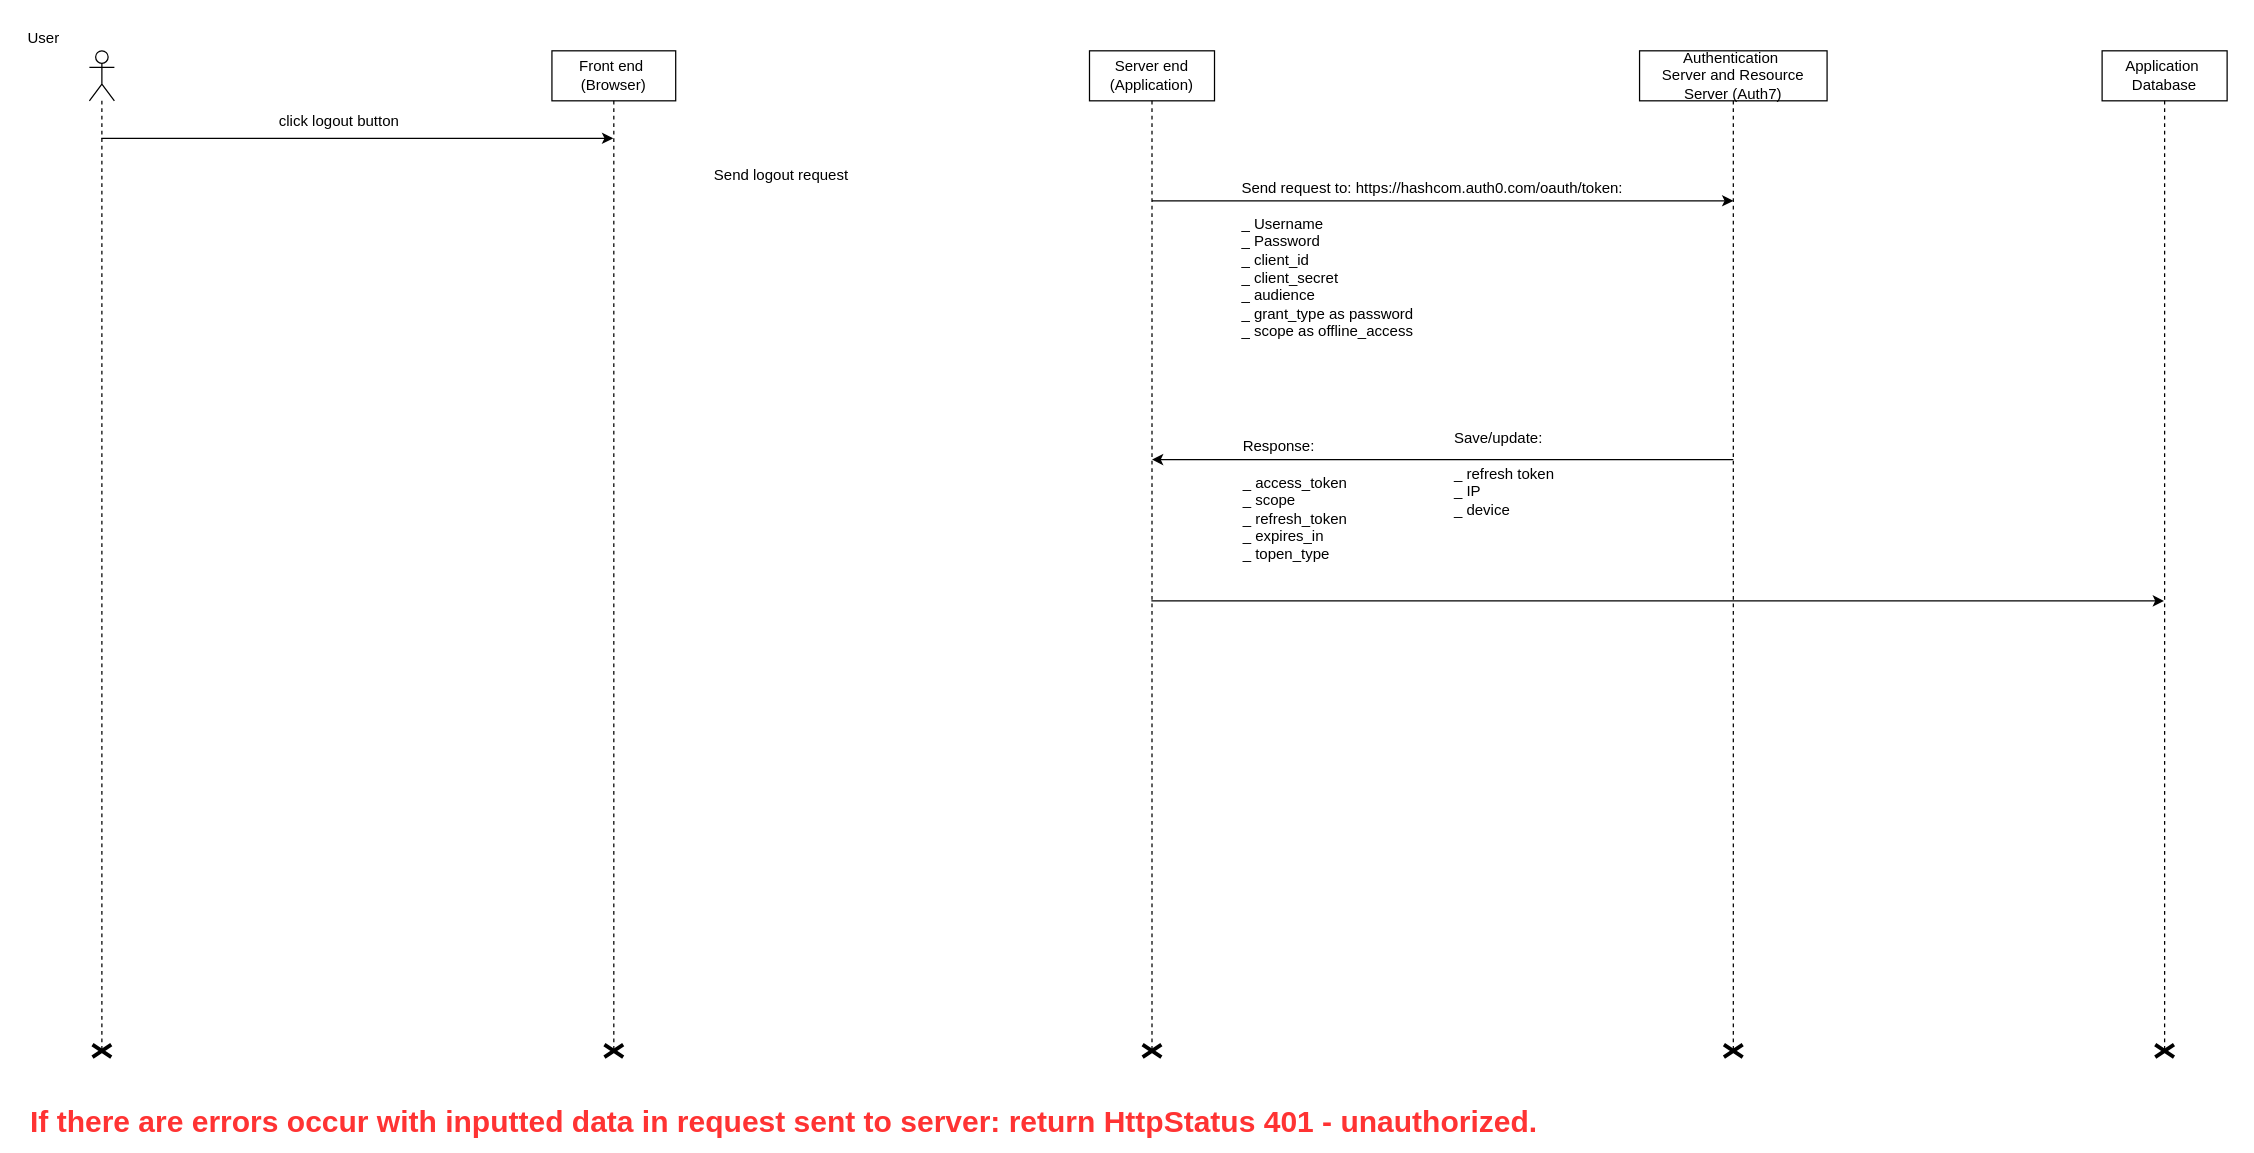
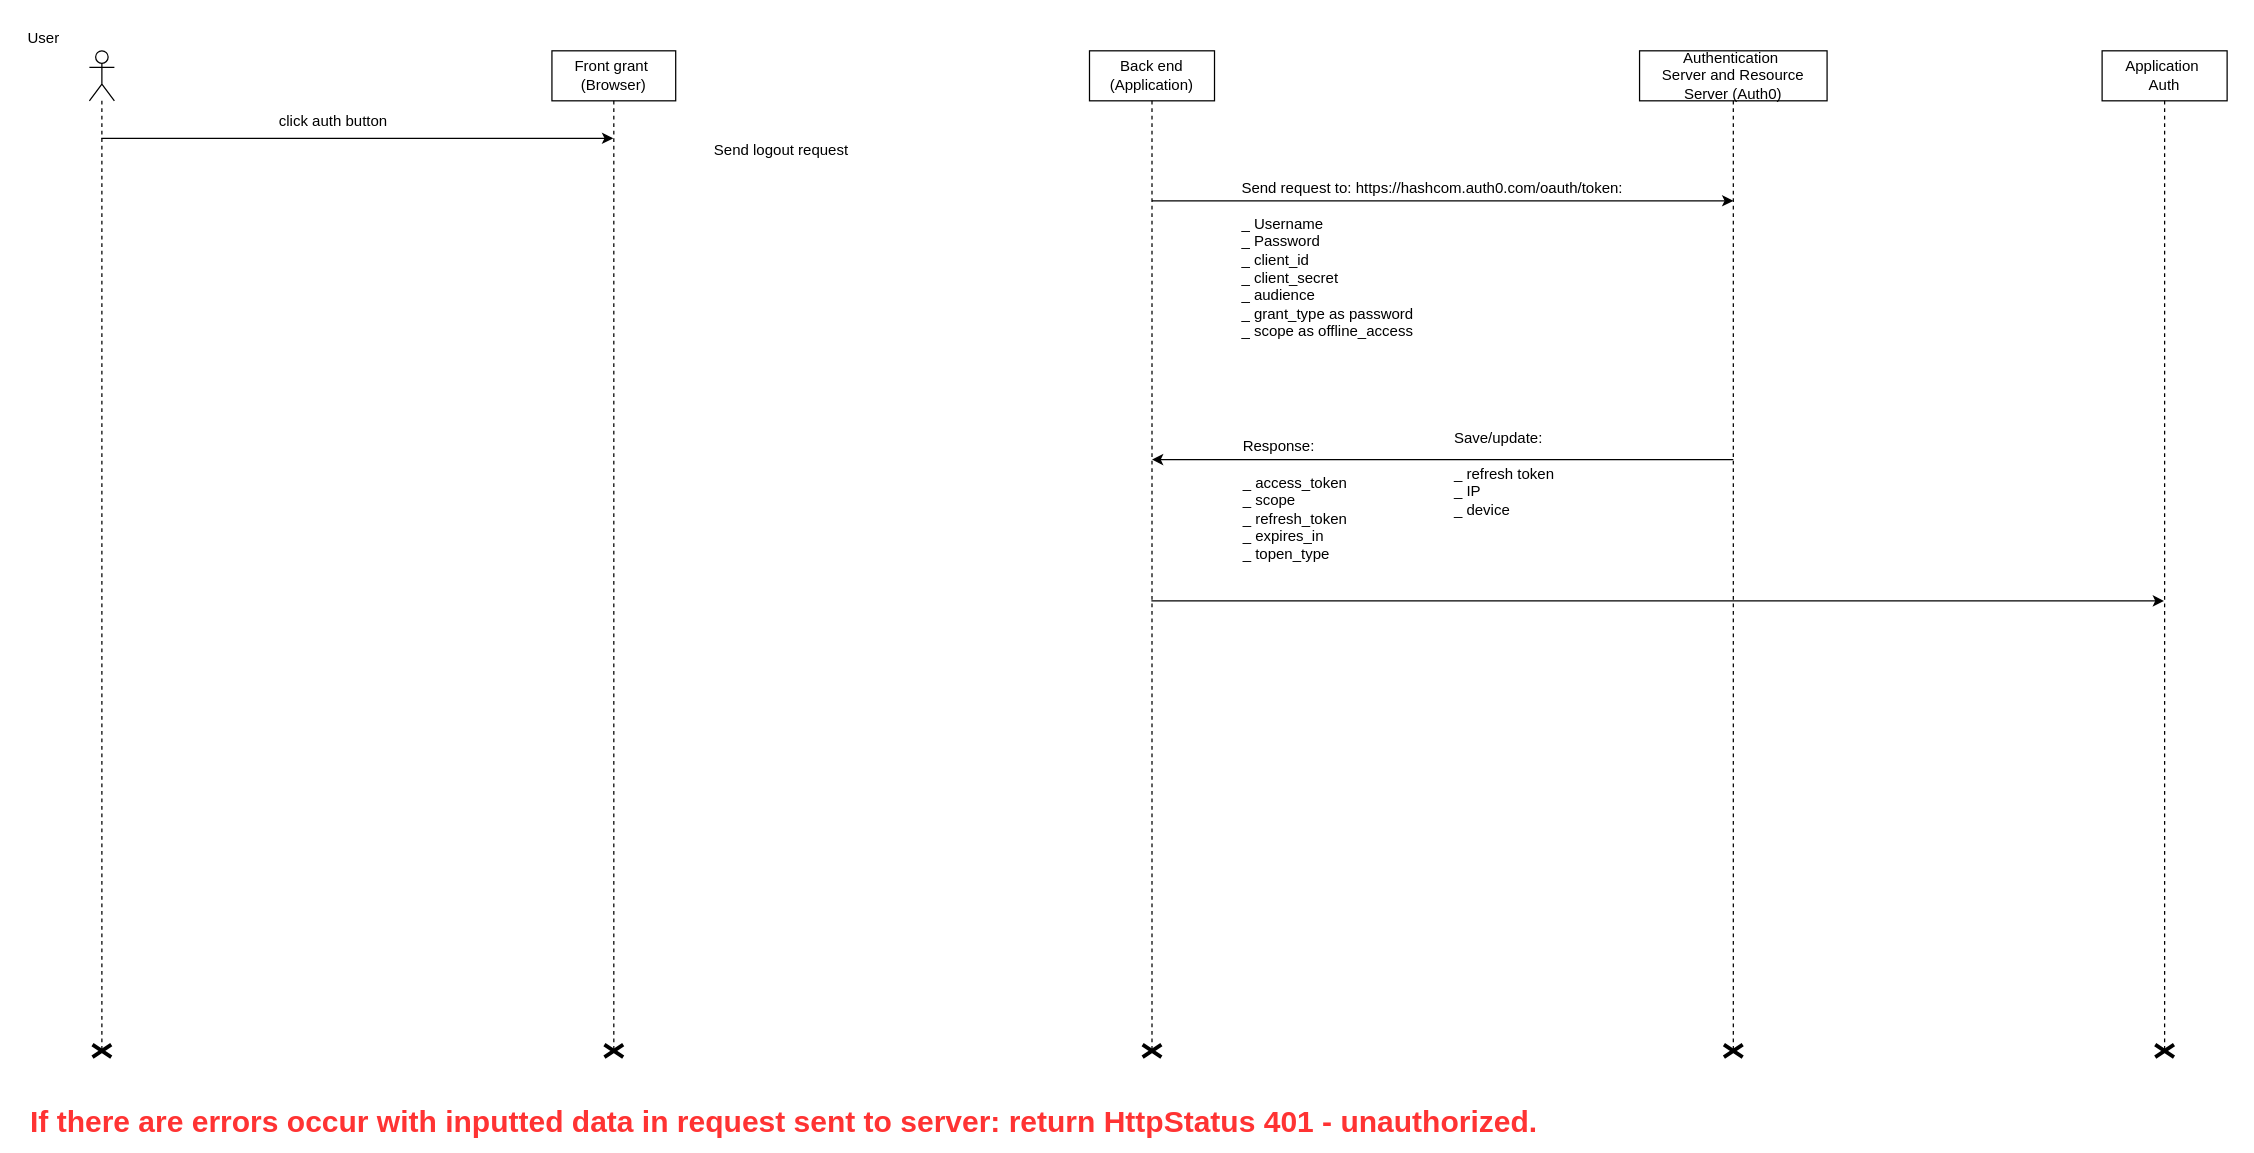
node "Front end (Browser)": label "Front end (Browser)" -> "Front grant (Browser)"
node "Server end (Application)": label "Server end (Application)" -> "Back end (Application)"
node "Authentication Server and Resource Server (Auth7)": label "Authentication Server and Resource Server (Auth7)" -> "Authentication Server and Resource Server (Auth0)"
node "Application Database": label "Application Database" -> "Application Auth"
node "click logout button": label "click logout button" -> "click auth button"
node "Send logout request": moved (787, 176) -> (787, 151)
